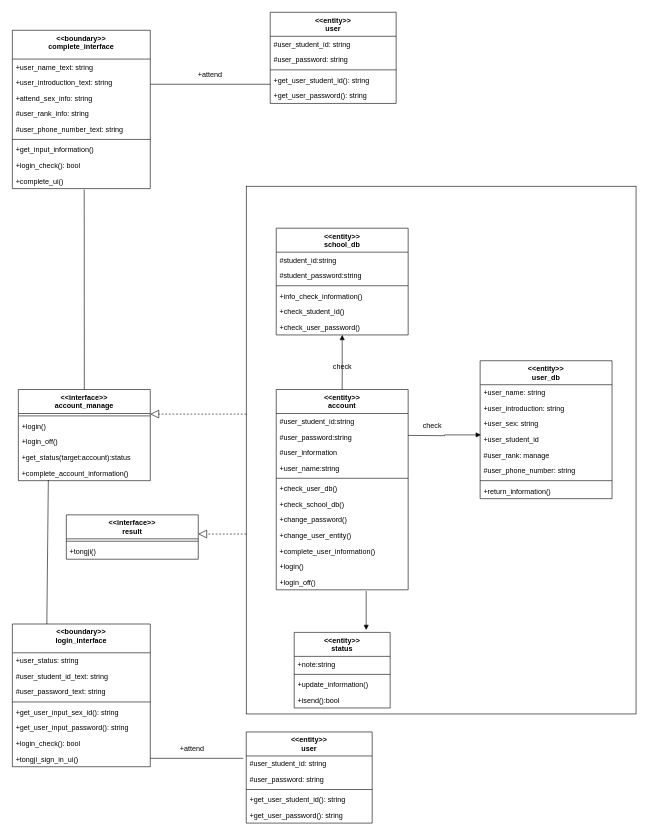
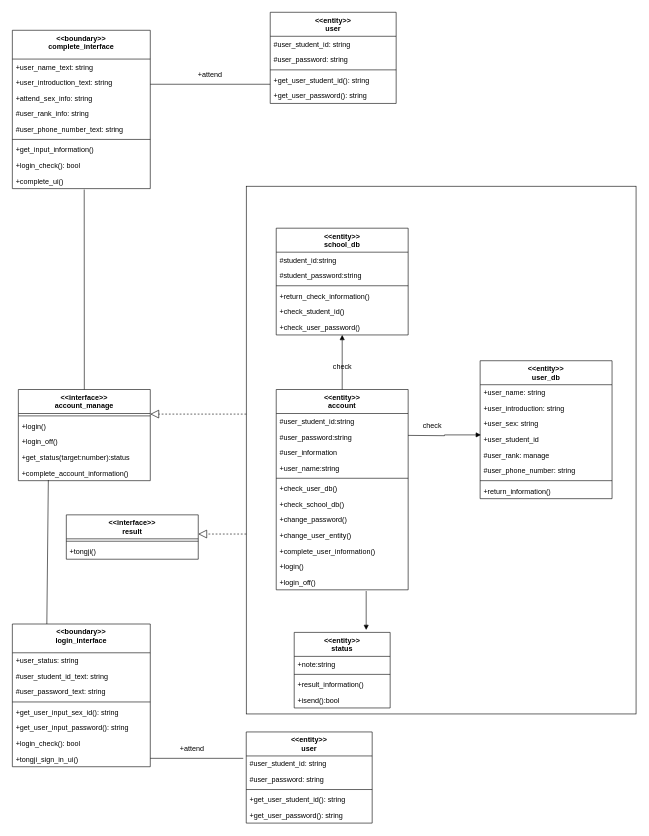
node "+info_check_information()": label "+info_check_information()" -> "+return_check_information()"
node "+get_status(target:account):status": label "+get_status(target:account):status" -> "+get_status(target:number):status"
node "+update_information()": label "+update_information()" -> "+result_information()"
